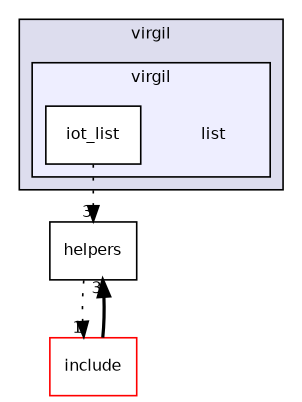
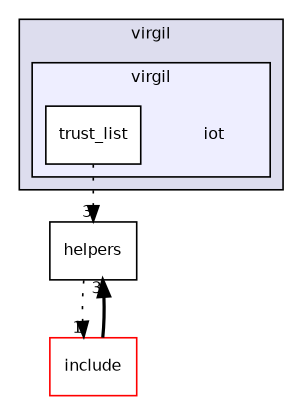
node "iot_list": label "iot_list" -> "trust_list"
node "list": label "list" -> "iot"
